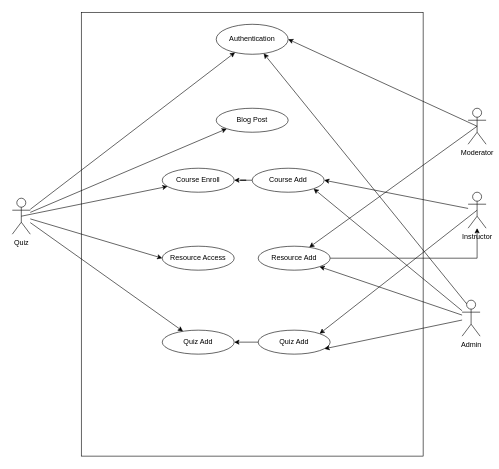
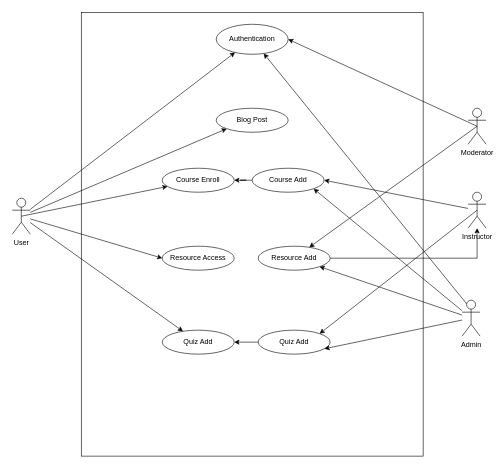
node "Quiz": label "Quiz" -> "User"
